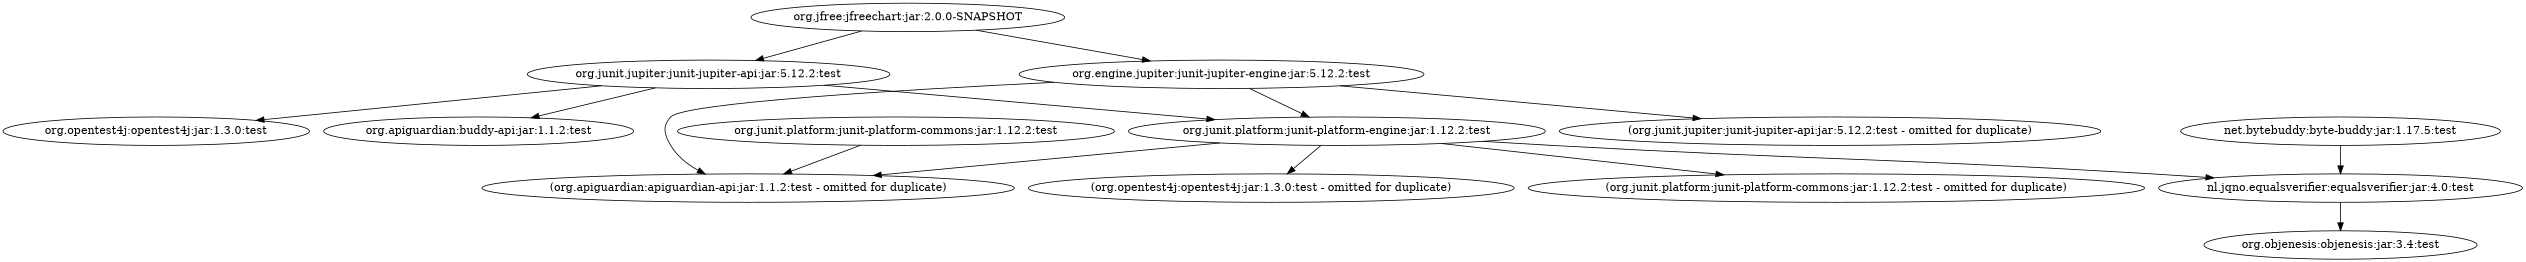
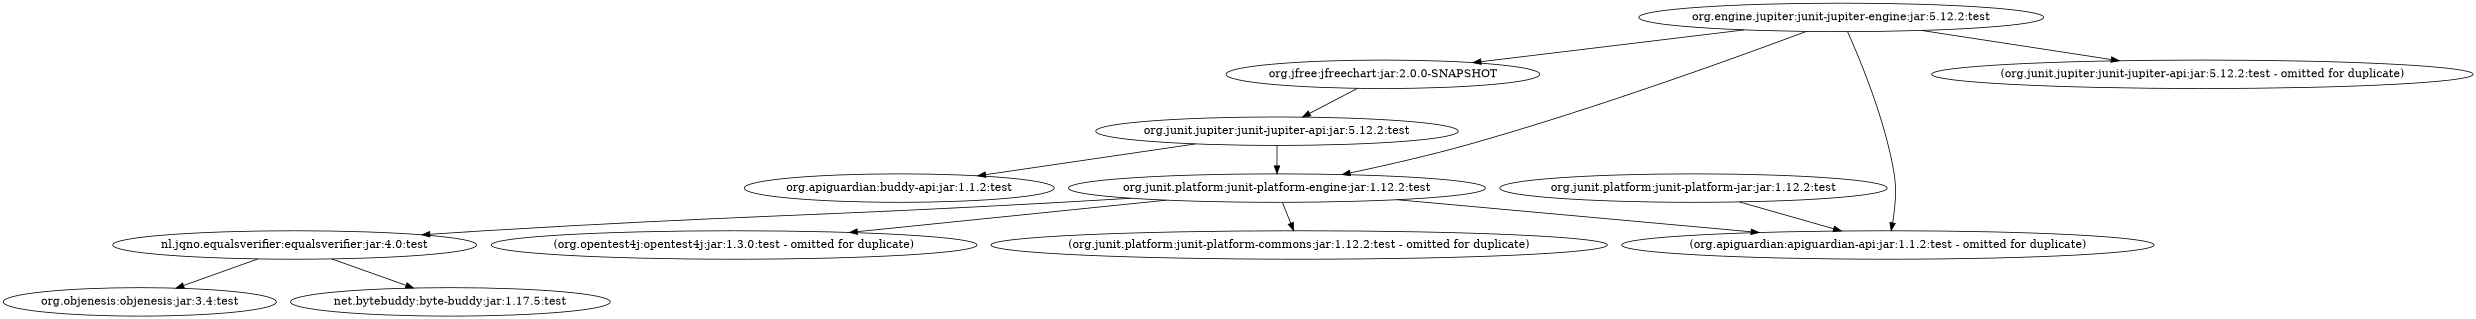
edge "org.jfree:jfreechart:jar:2.0.0-SNAPSHOT" -> "org.engine.jupiter:junit-jupiter-engine:jar:5.12.2:test": reversed
node "org.opentest4j:opentest4j:jar:1.3.0:test": removed
node "org.junit.platform:junit-platform-commons:jar:1.12.2:test": label "org.junit.platform:junit-platform-commons:jar:1.12.2:test" -> "org.junit.platform:junit-platform-jar:jar:1.12.2:test"
edge "net.bytebuddy:byte-buddy:jar:1.17.5:test" -> "nl.jqno.equalsverifier:equalsverifier:jar:4.0:test": reversed
